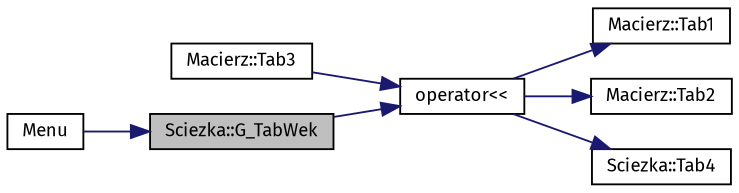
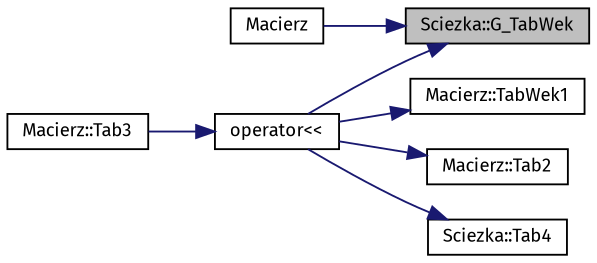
node "Macierz::Tab1": label "Macierz::Tab1" -> "Macierz::TabWek1"
edge "Sciezka::G_TabWek" -> "operator<<": reversed
node "Menu": label "Menu" -> "Macierz"
